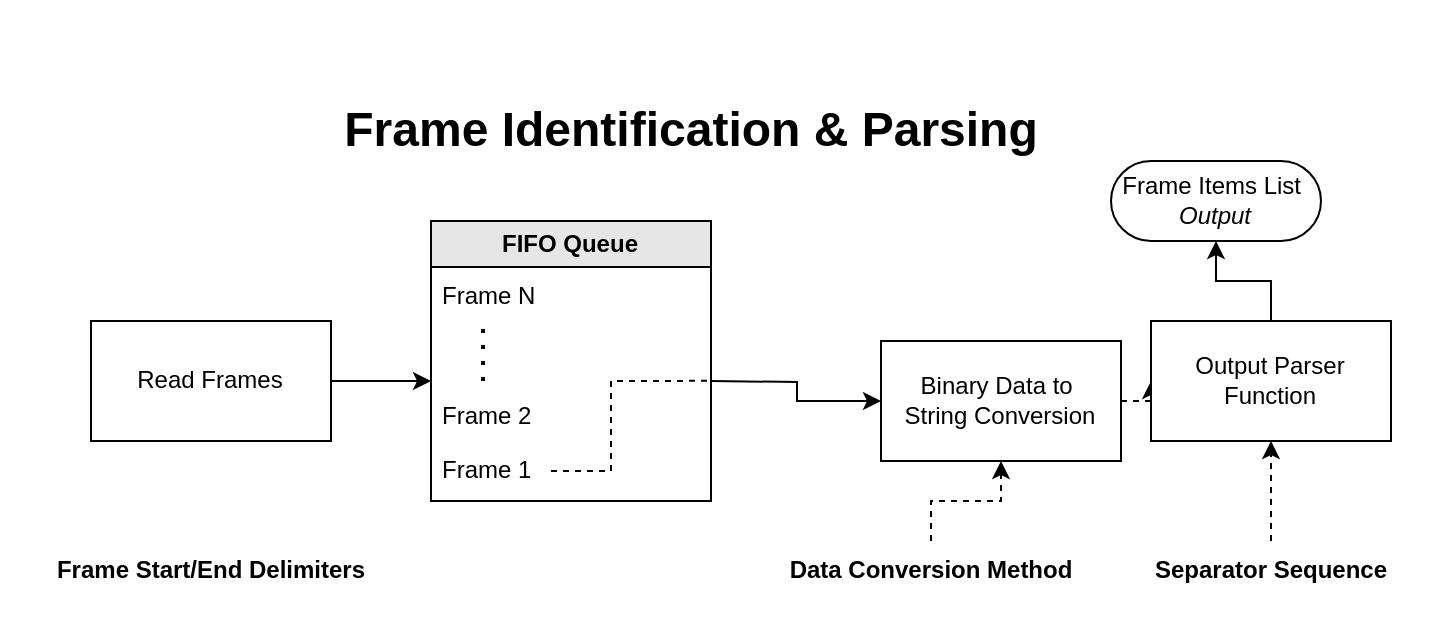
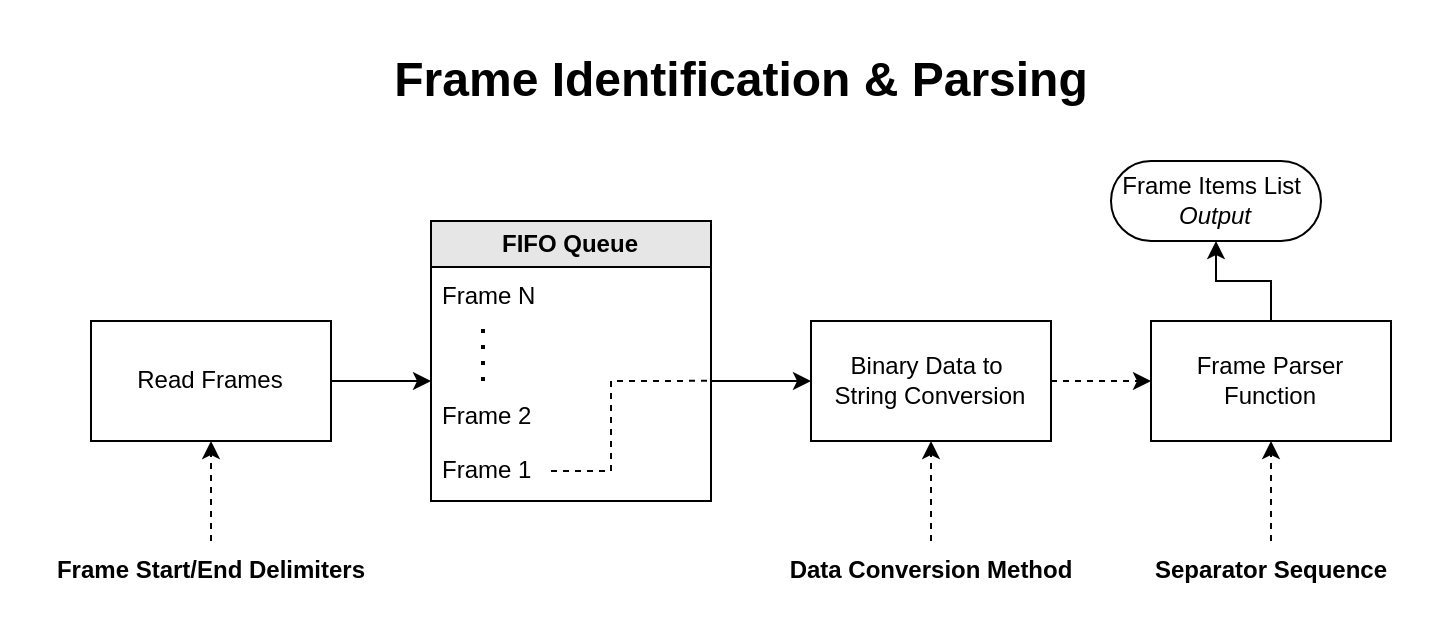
node "Frame Identification & Parsing": moved (691, 131) -> (741, 81)
node "Output Parser Function": label "Output Parser Function" -> "Frame Parser Function"
node "Binary Data to String Conversion": moved (1001, 401) -> (931, 381)
edge "Frame Start/End Delimiters" -> "Read Frames": added
